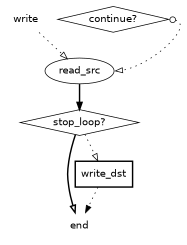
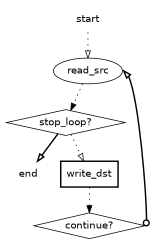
node "write": label "write" -> "start"
edge "continue?" -- "read_src": style dotted -> bold
edge "read_src" -> "stop_loop?": style bold -> dotted
edge "write_dst" -> "end": now "write_dst" -> "continue?"
